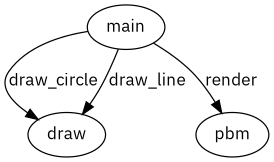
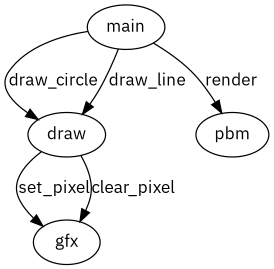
node "gfx": added
